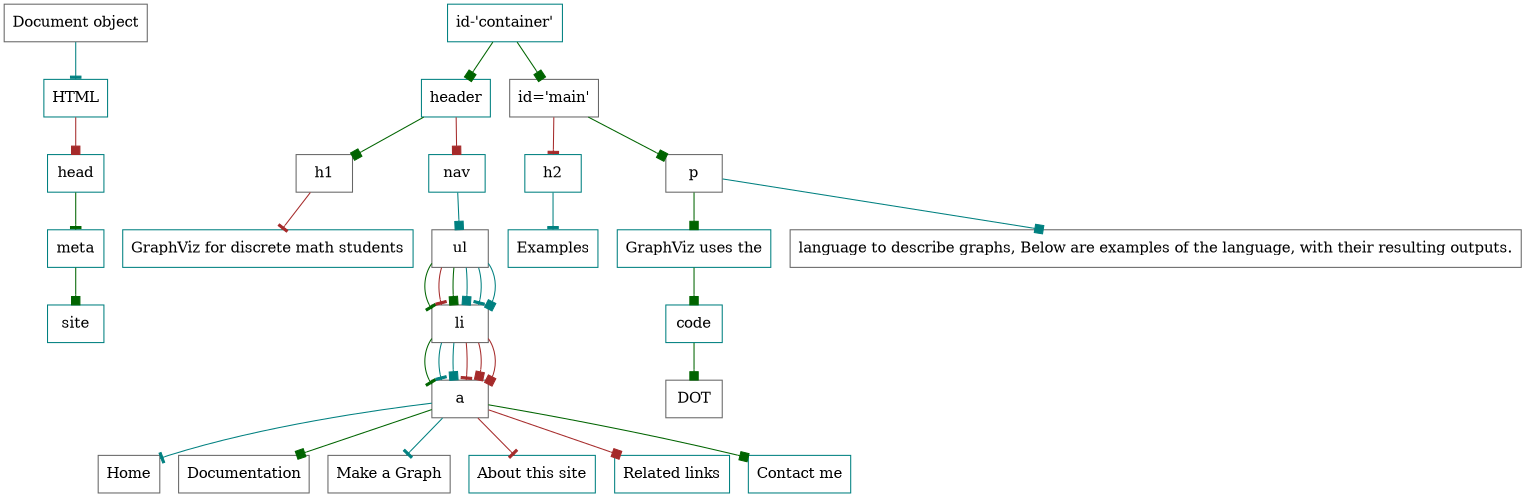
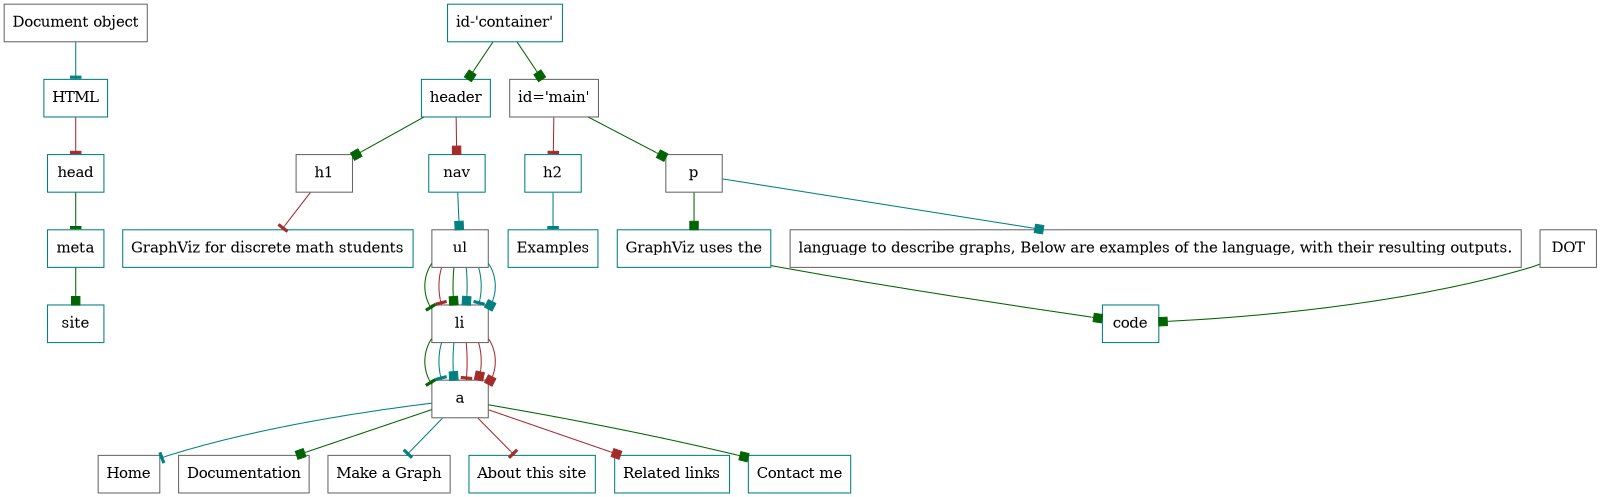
edge "HTML" -> "head": arrowhead box -> tee
edge "code" -> "DOT": reversed
